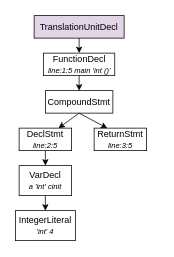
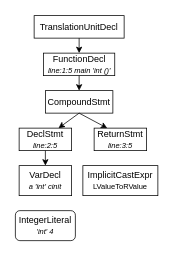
node "TranslationUnitDecl": fillcolor #e1d5e7 -> #ffffff
node "ImplicitCastExprLValueToRValue": added
edge "VarDecl a 'int' cinit" -> "IntegerLiteral 'int' 4": removed
node "IntegerLiteral 'int' 4": shape rectangle -> rounded rectangle
